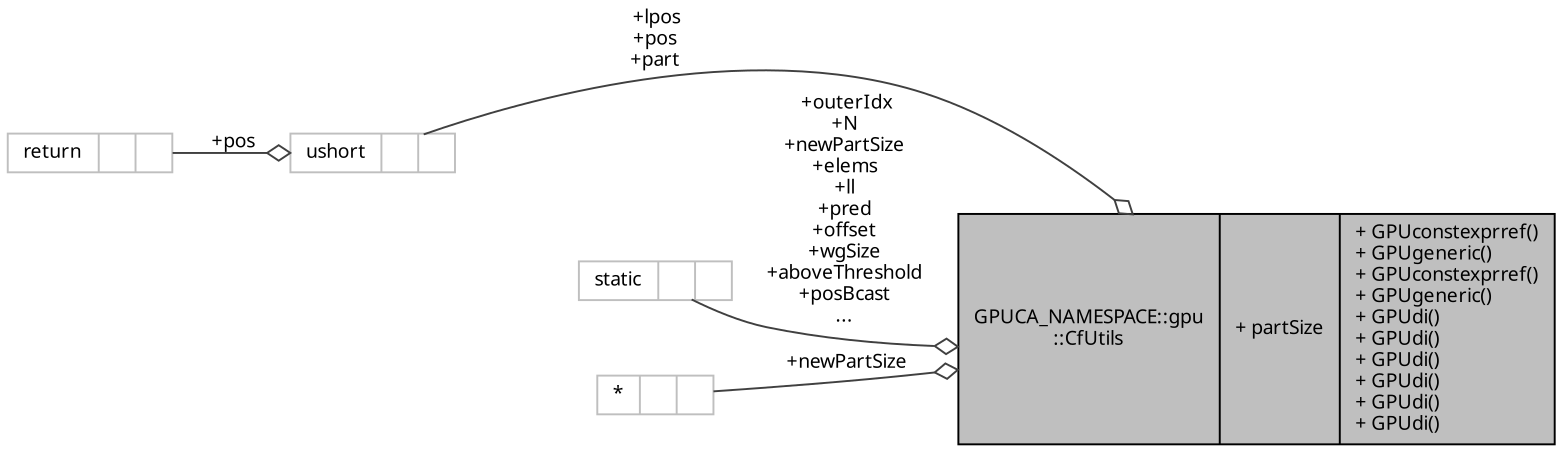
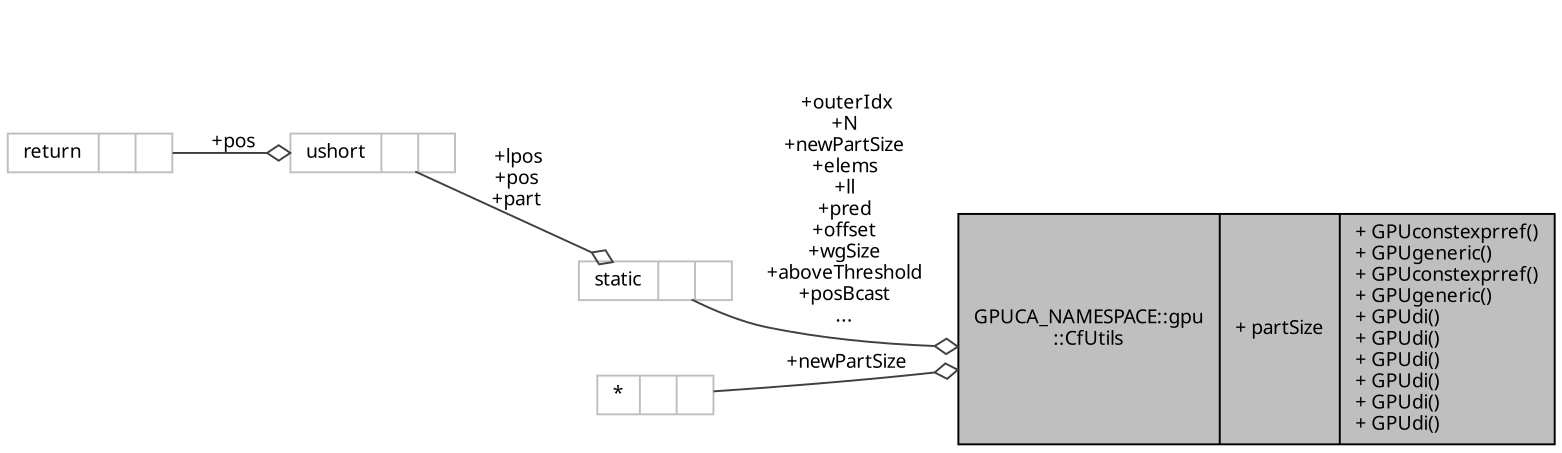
edge "ushort" -> "GPUCA_NAMESPACE::gpu": now "ushort" -> "static"
